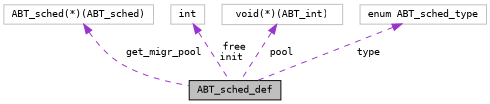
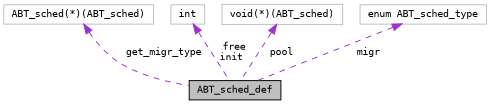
node "void(*)(ABT_int)": label "void(*)(ABT_int)" -> "void(*)(ABT_sched)"
edge "ABT_sched_def" -> "ABT_sched(*)(ABT_sched)": label " get_migr_pool" -> " get_migr_type"
edge "ABT_sched_def" -> "enum ABT_sched_type": label " type" -> " migr"
